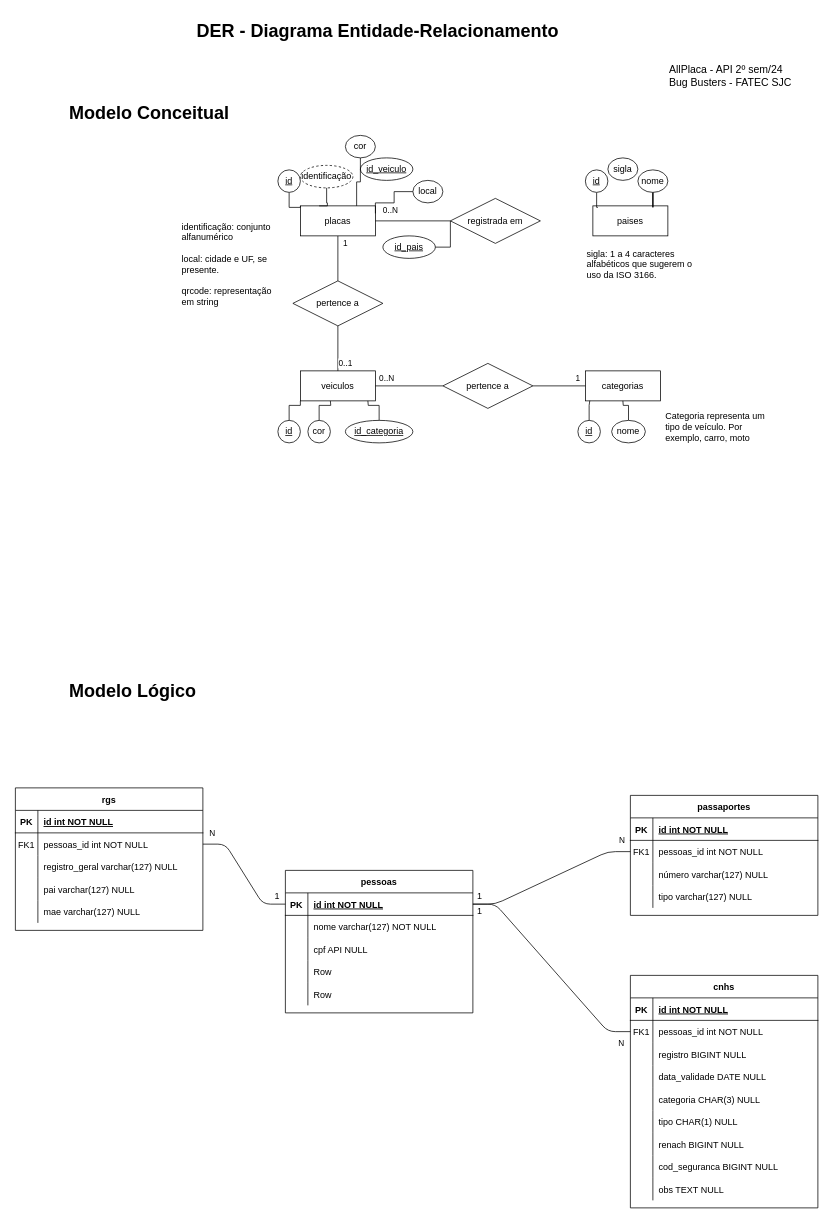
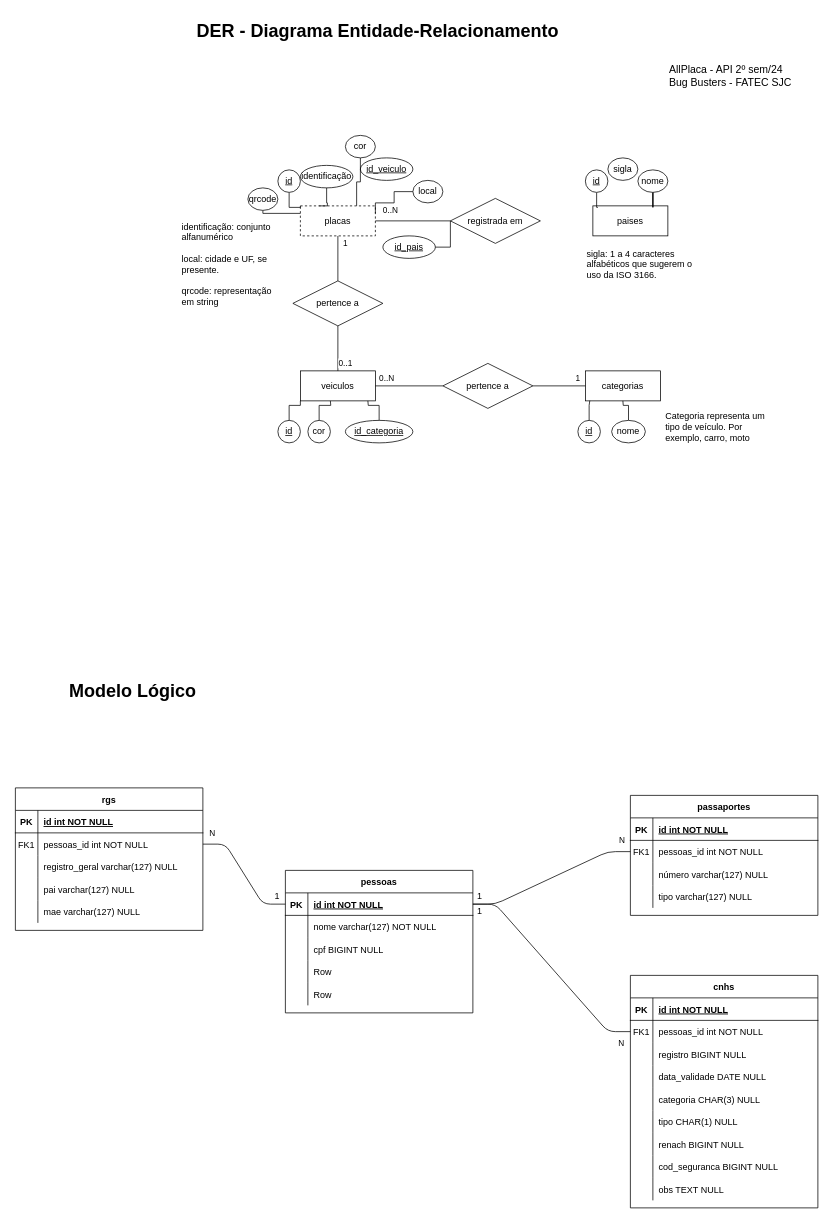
node "Modelo Conceitual": removed
node "identificação": style dashed -> solid
node "qrcode": added
edge "qrcode" -- "placas": added
node "placas": style solid -> dashed
node "cpf API NULL": label "cpf API NULL" -> "cpf BIGINT NULL"
